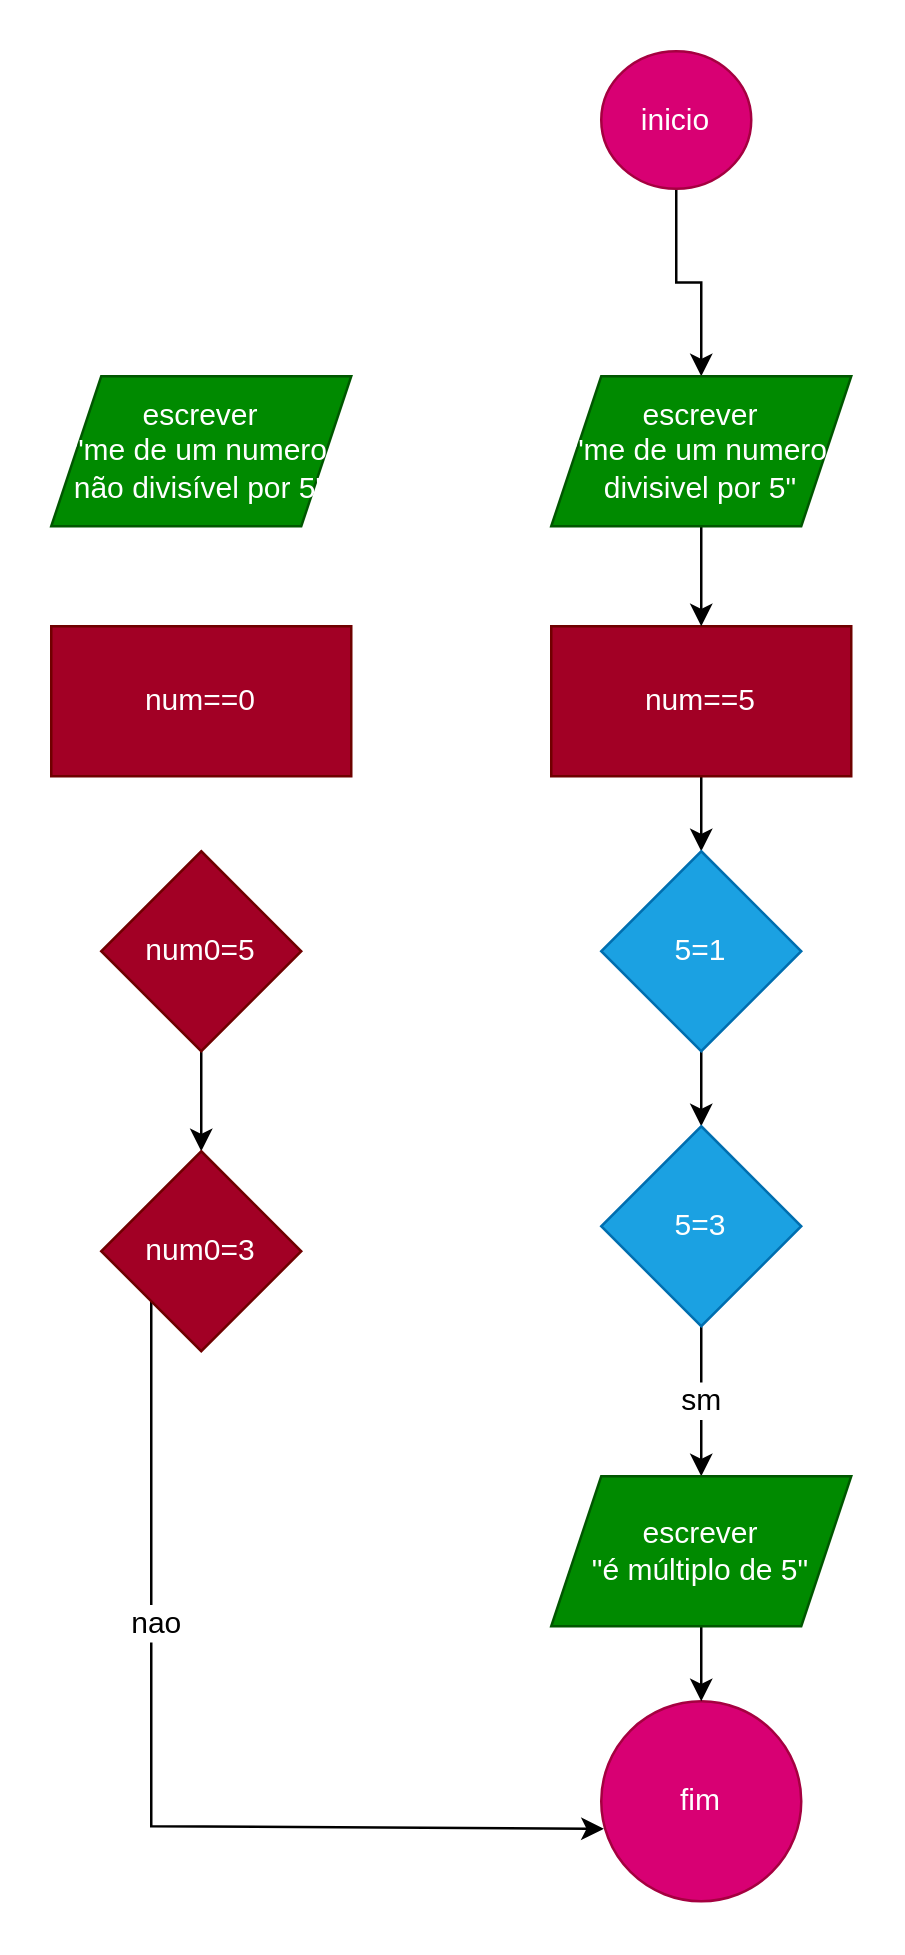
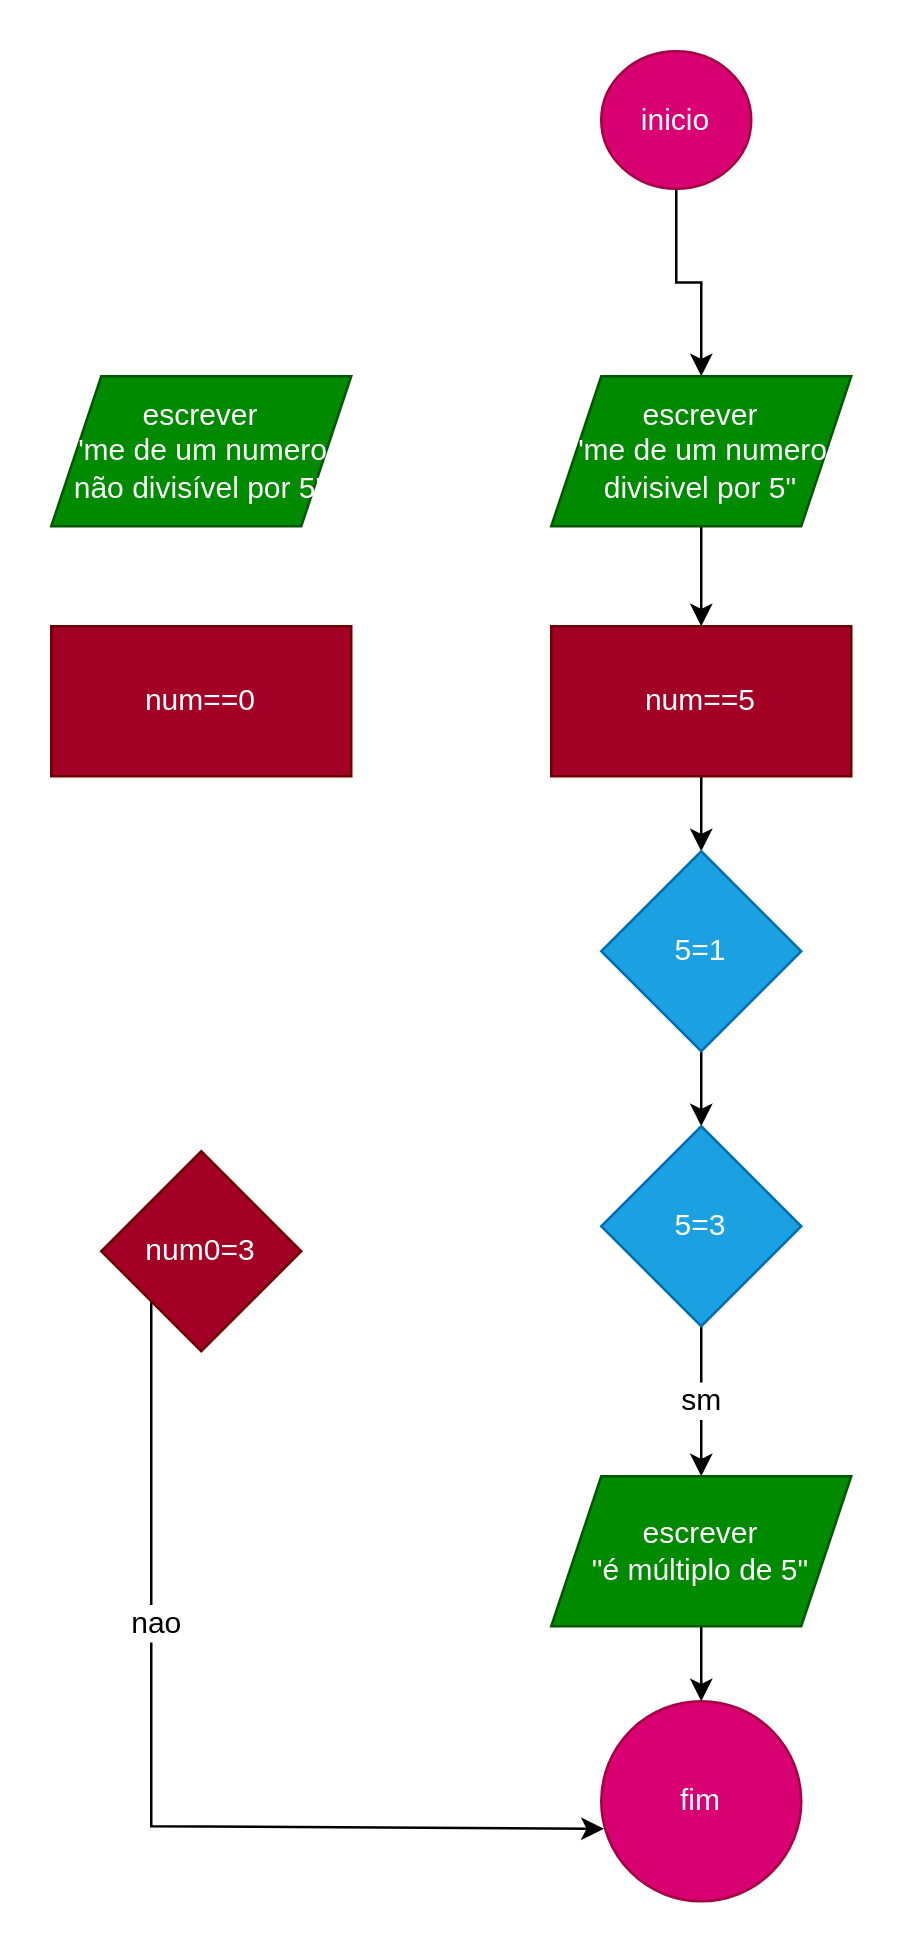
node "num0=5": removed
edge "num0=5" -> "num0=3": removed
